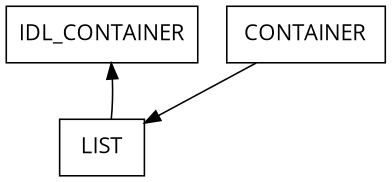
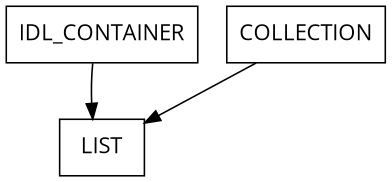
node "CONTAINER": label "CONTAINER" -> "COLLECTION"
edge "LIST" -> "IDL_CONTAINER": reversed
